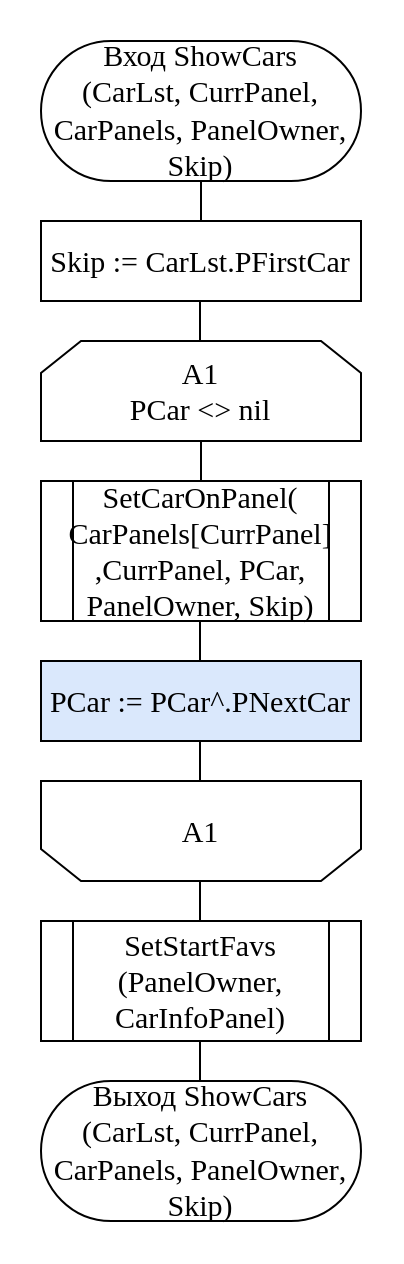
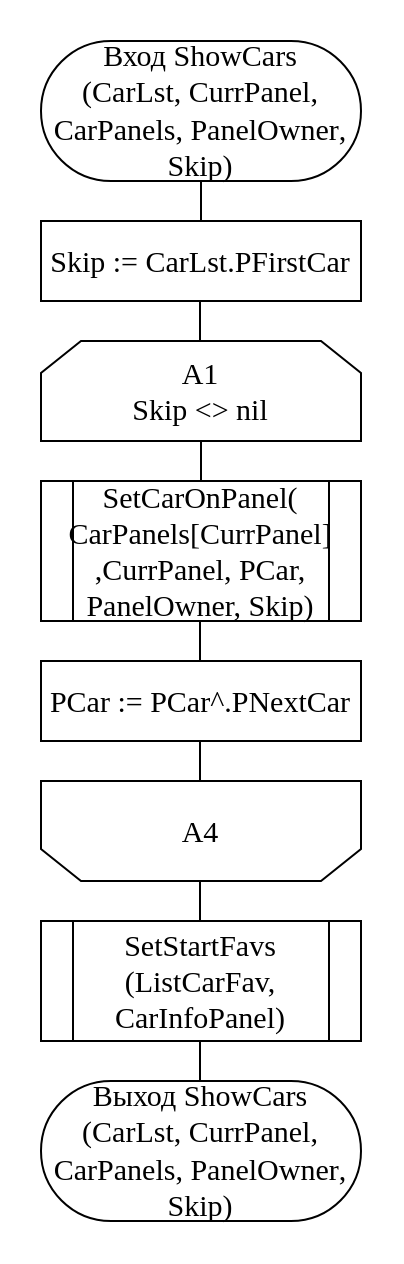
node "А1PCar <> nil": label "А1PCar <> nil" -> "А1Skip <> nil"
node "PCar := PCar^.PNextCar": fillcolor #dae8fc -> #ffffff
node "А1": label "А1" -> "А4"
node "SetStartFavs(PanelOwner, CarInfoPanel)": label "SetStartFavs(PanelOwner, CarInfoPanel)" -> "SetStartFavs(ListCarFav, CarInfoPanel)"
